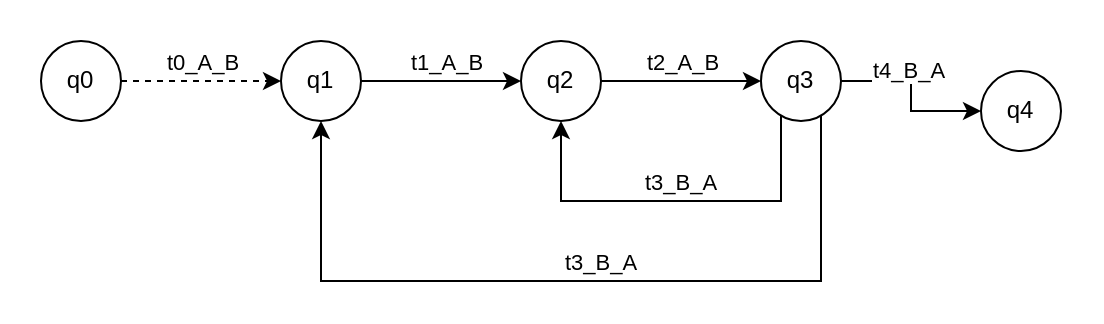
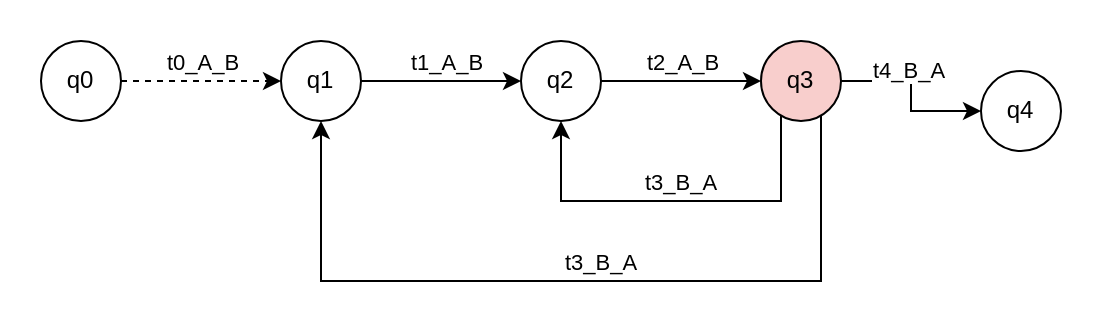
node "q3": fillcolor #ffffff -> #f8cecc
